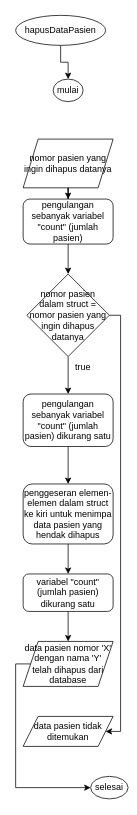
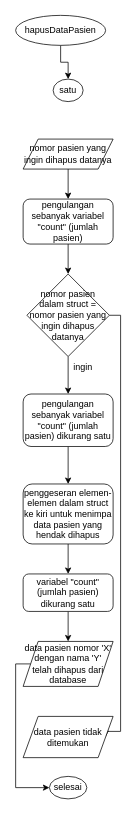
node "mulai": label "mulai" -> "satu"
node "nomor pasien yang ingin dihapus datanya": size 90x49 -> 90x30
node "true": label "true" -> "ingin"
node "data pasien tidak ditemukan": size 90x30 -> 90x41
node "selesai": moved (109, 788) -> (68, 788)
